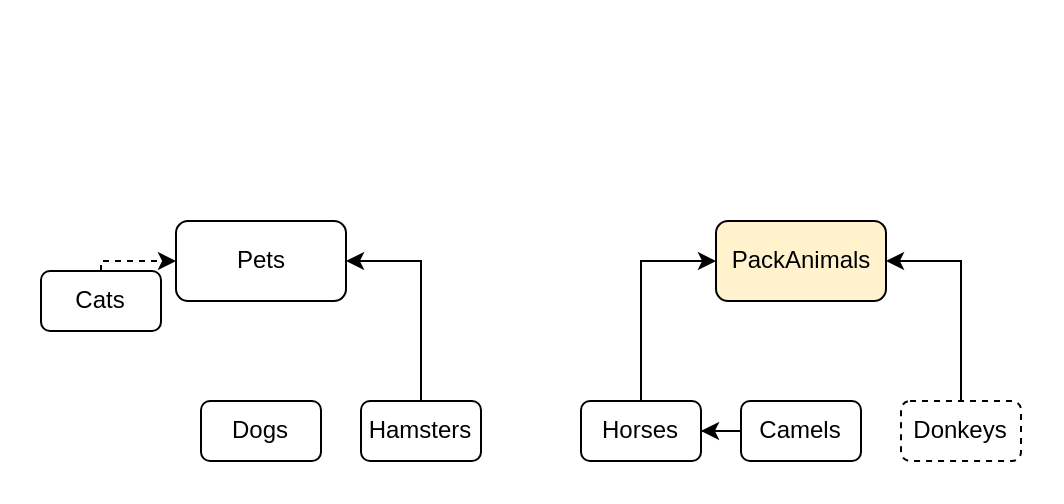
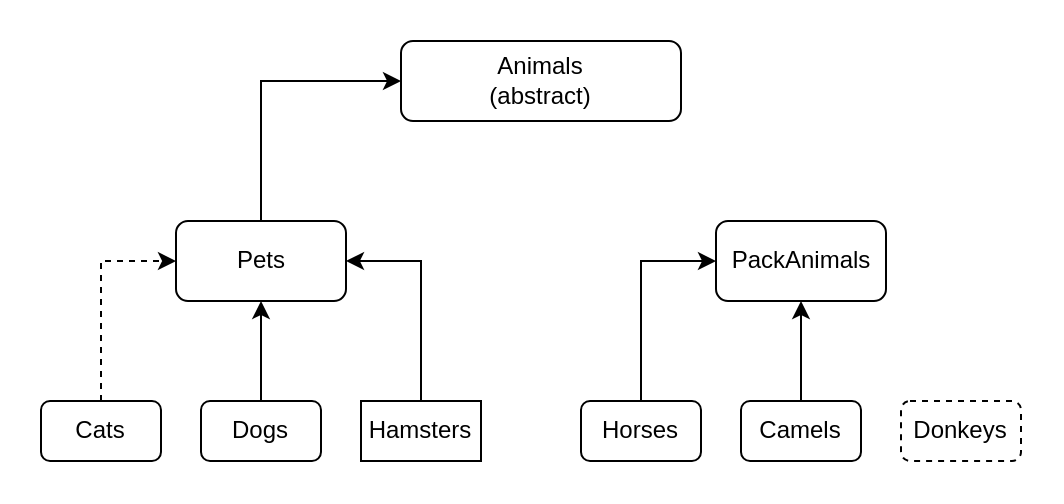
node "Animals (abstract)": added
edge "Pets" -> "Animals (abstract)": added
node "PackAnimals": fillcolor #fff2cc -> #ffffff
edge "Donkeys" -> "PackAnimals": removed
node "Cats": moved (101, 301) -> (101, 431)
edge "Dogs" -> "Pets": added
node "Hamsters": shape rounded rectangle -> rectangle
edge "Camels" -> "Horses": now "Camels" -> "PackAnimals"
